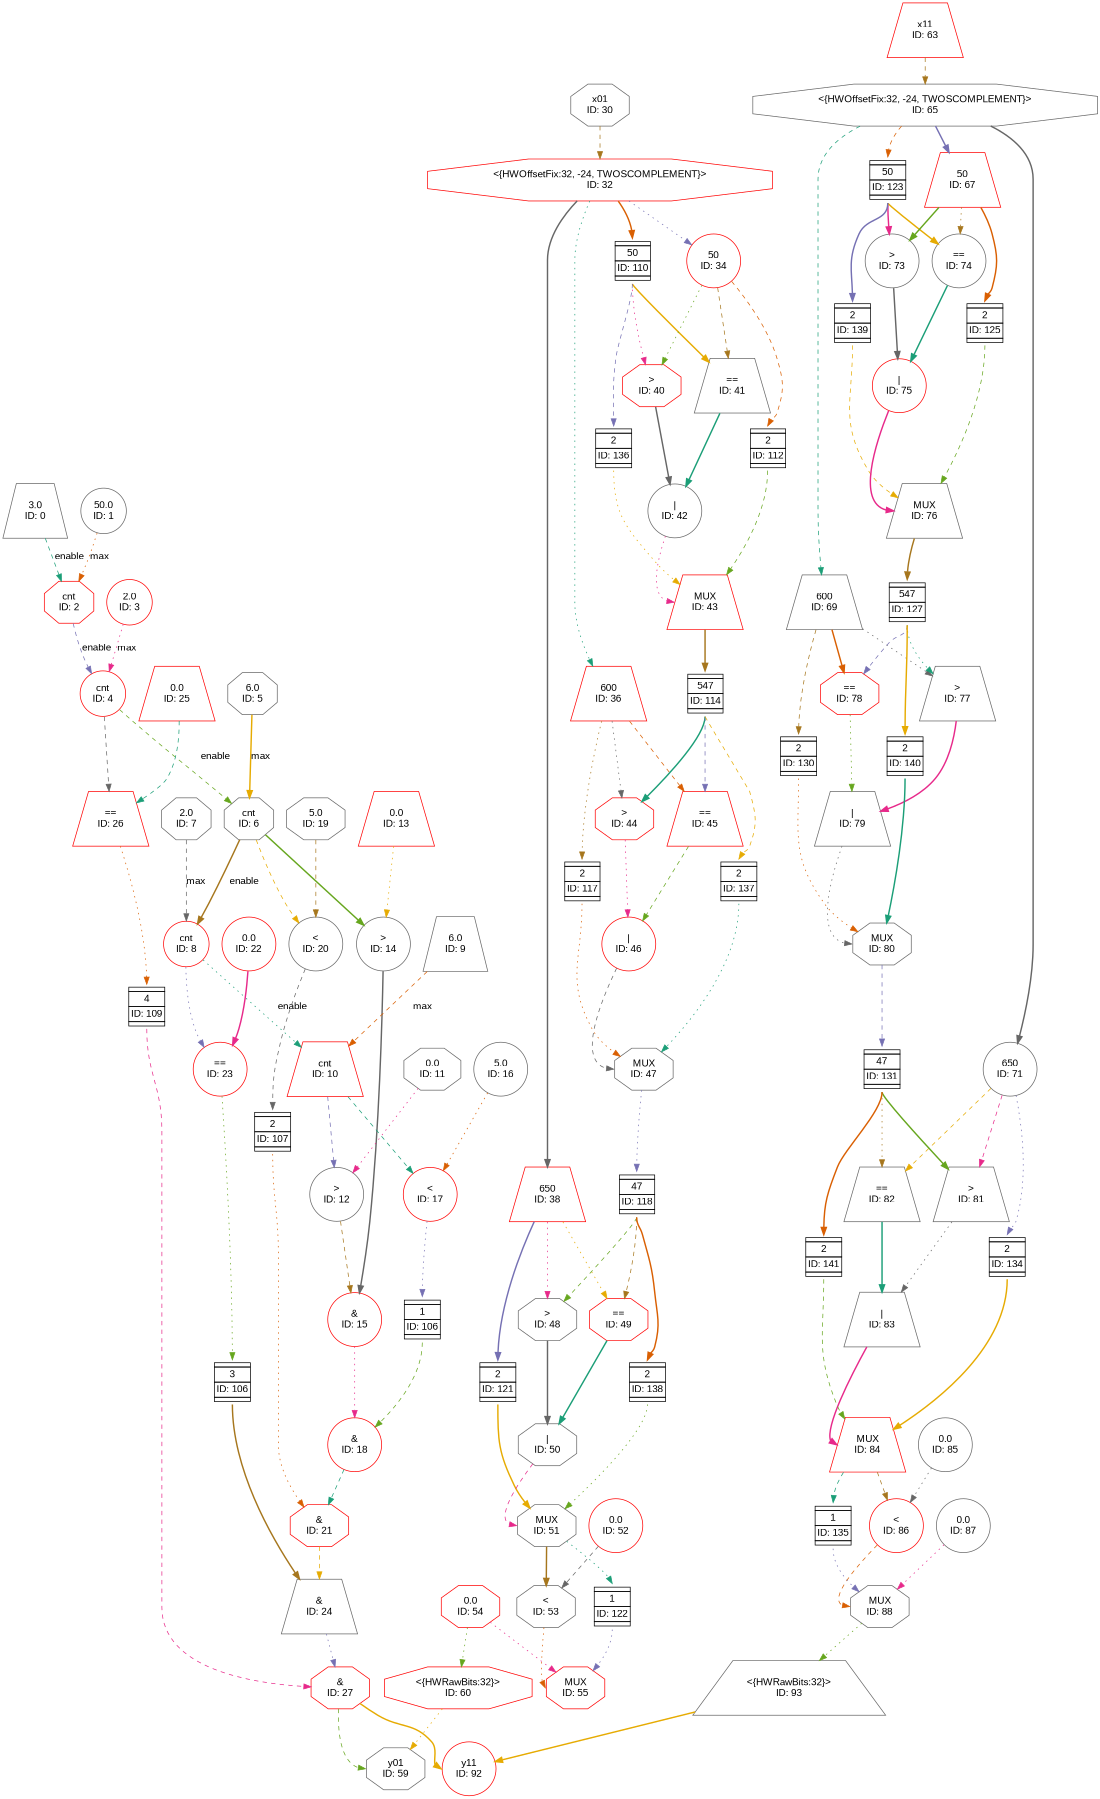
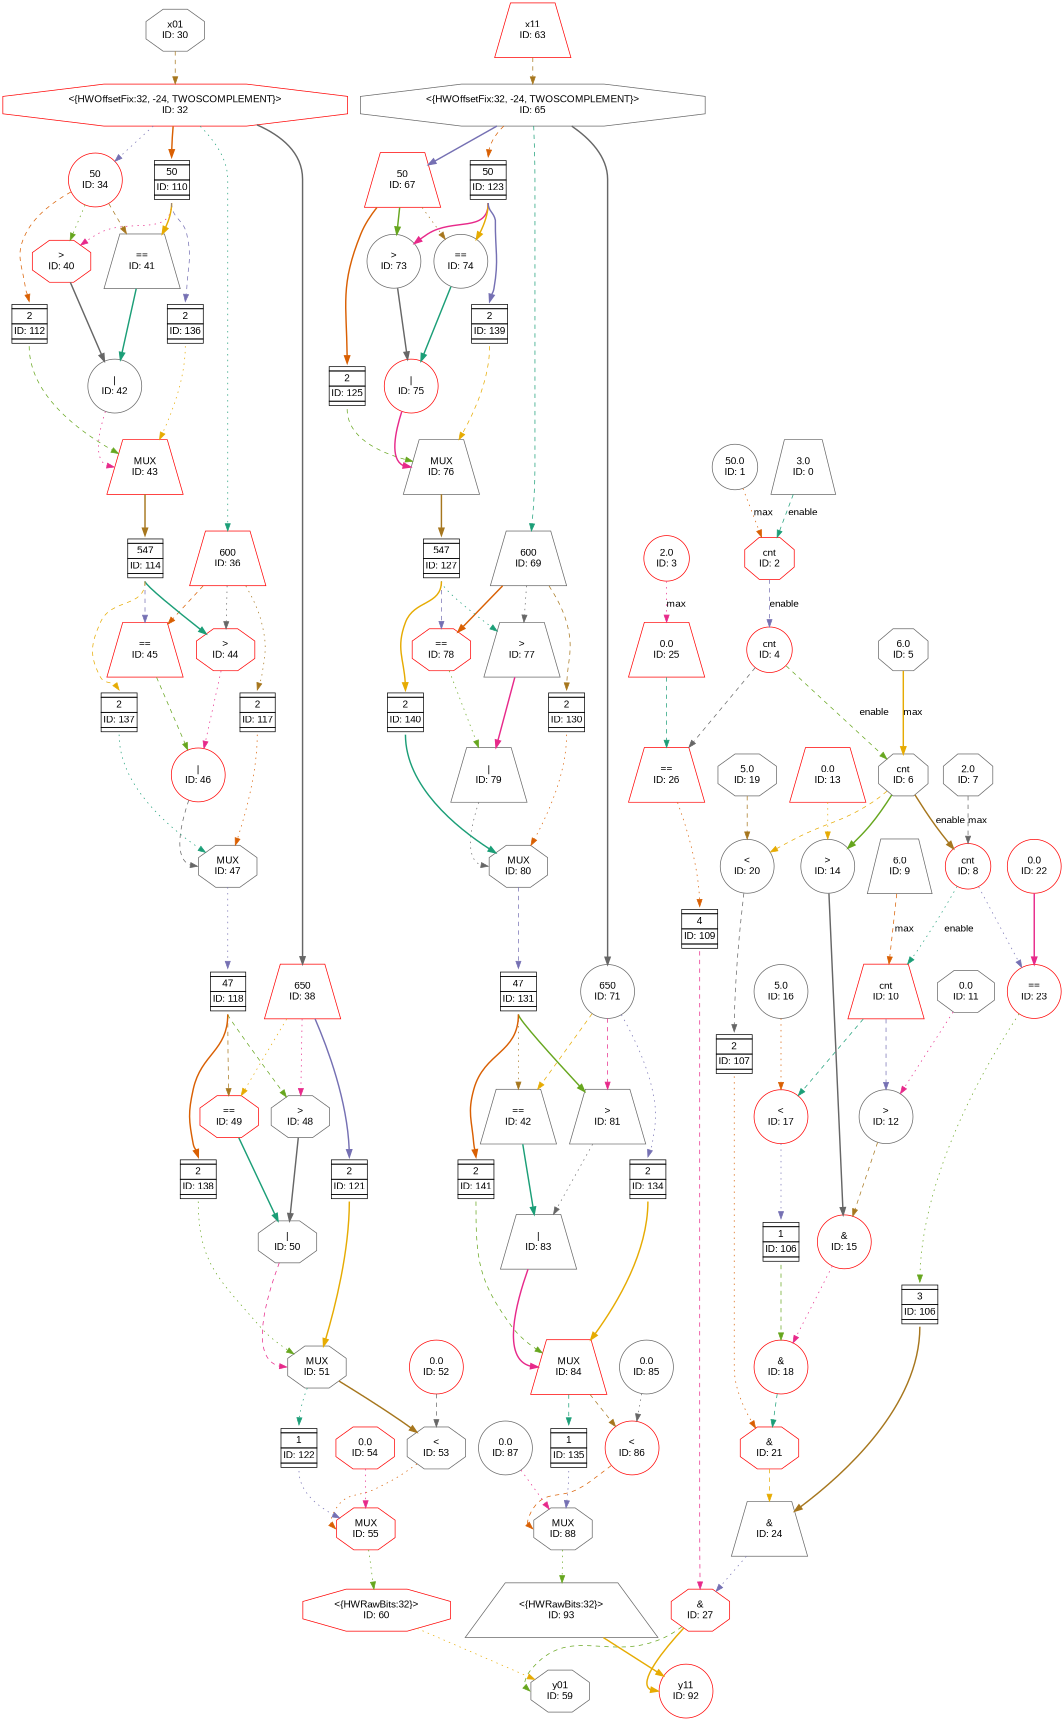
edge "2.0 ID: 3" -> "cnt ID: 4": now "2.0 ID: 3" -> "0.0 ID: 25"
node "== ID: 82": label "== ID: 82" -> "== ID: 42"
edge "0.0 ID: 54" -> "<{HWRawBits:32}> ID: 60": now "MUX ID: 55" -> "<{HWRawBits:32}> ID: 60"
